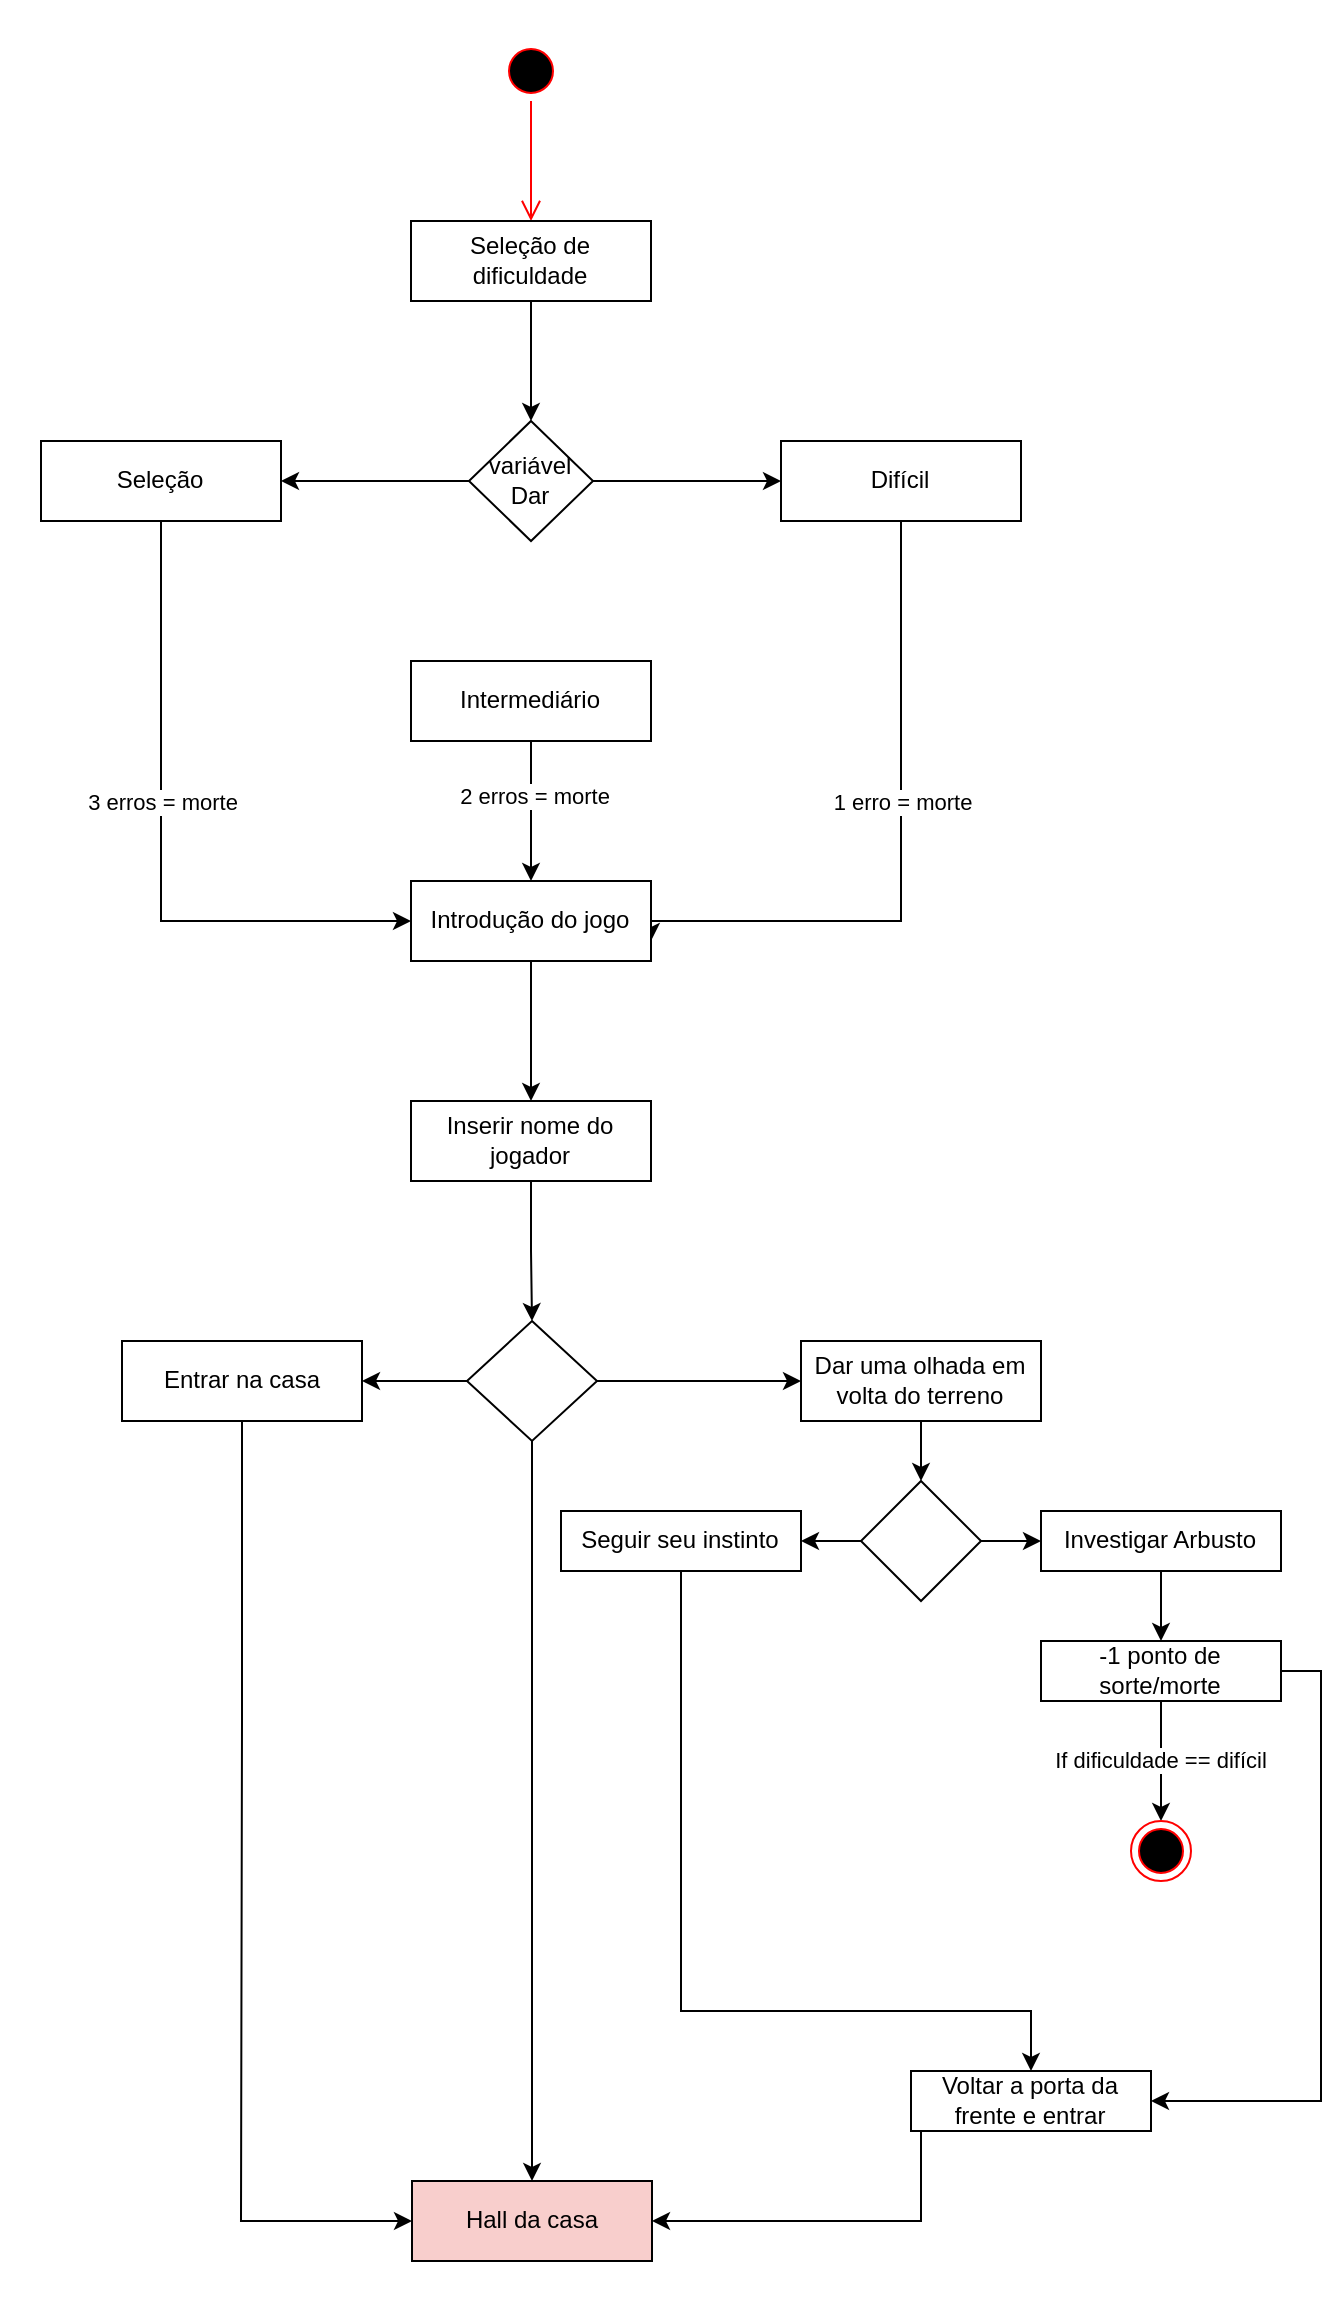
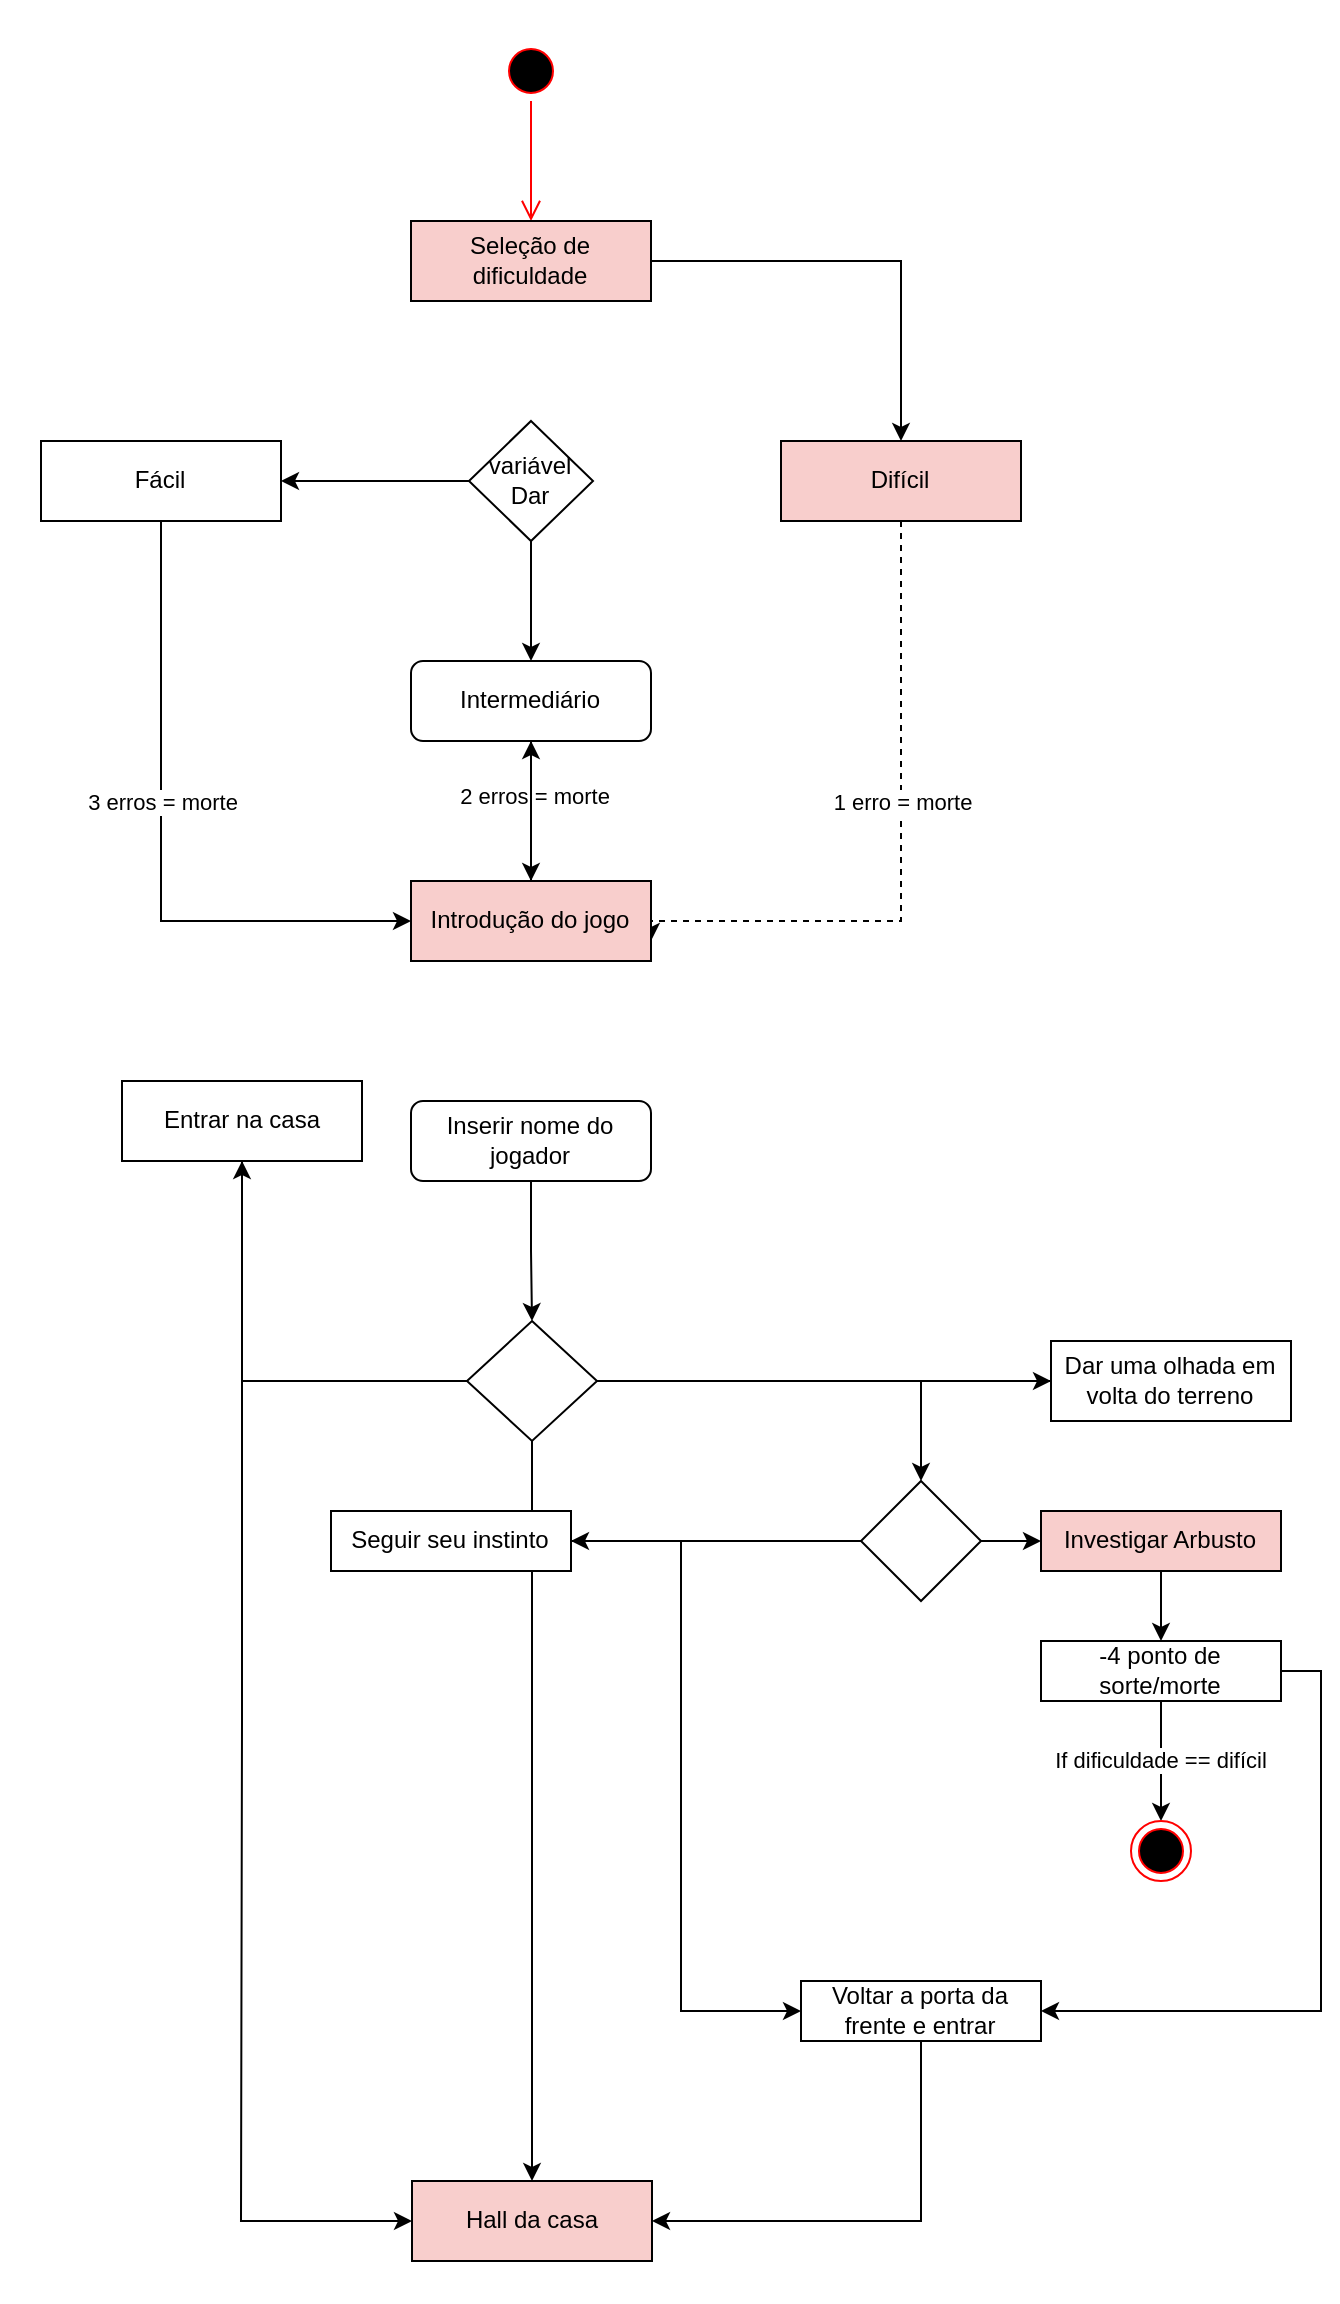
node "Seleção de dificuldade": fillcolor #ffffff -> #f8cecc
edge "Seleção de dificuldade" -> "variável Dar": now "Seleção de dificuldade" -> "Difícil"
node "Seleção": label "Seleção" -> "Fácil"
edge "variável Dar" -> "Difícil": removed
node "Difícil": fillcolor #ffffff -> #f8cecc
edge "variável Dar" -> "Intermediário": added
node "Intermediário": shape rectangle -> rounded rectangle
node "Introdução do jogo": fillcolor #ffffff -> #f8cecc
edge "Difícil" -> "Introdução do jogo": style solid -> dashed
edge "Introdução do jogo" -> "Inserir nome do jogador": now "Introdução do jogo" -> "Intermediário"
node "Inserir nome do jogador": shape rectangle -> rounded rectangle
node "Entrar na casa": moved (242, 1381) -> (242, 1121)
node "Dar uma olhada em volta do terreno": moved (921, 1381) -> (1171, 1381)
node "Seguir seu instinto": moved (681, 1541) -> (451, 1541)
node "Investigar Arbusto": fillcolor #ffffff -> #f8cecc
node "-1 ponto de sorte/morte": label "-1 ponto de sorte/morte" -> "-4 ponto de sorte/morte"
node "Voltar a porta da frente e entrar": moved (1031, 2101) -> (921, 2011)
